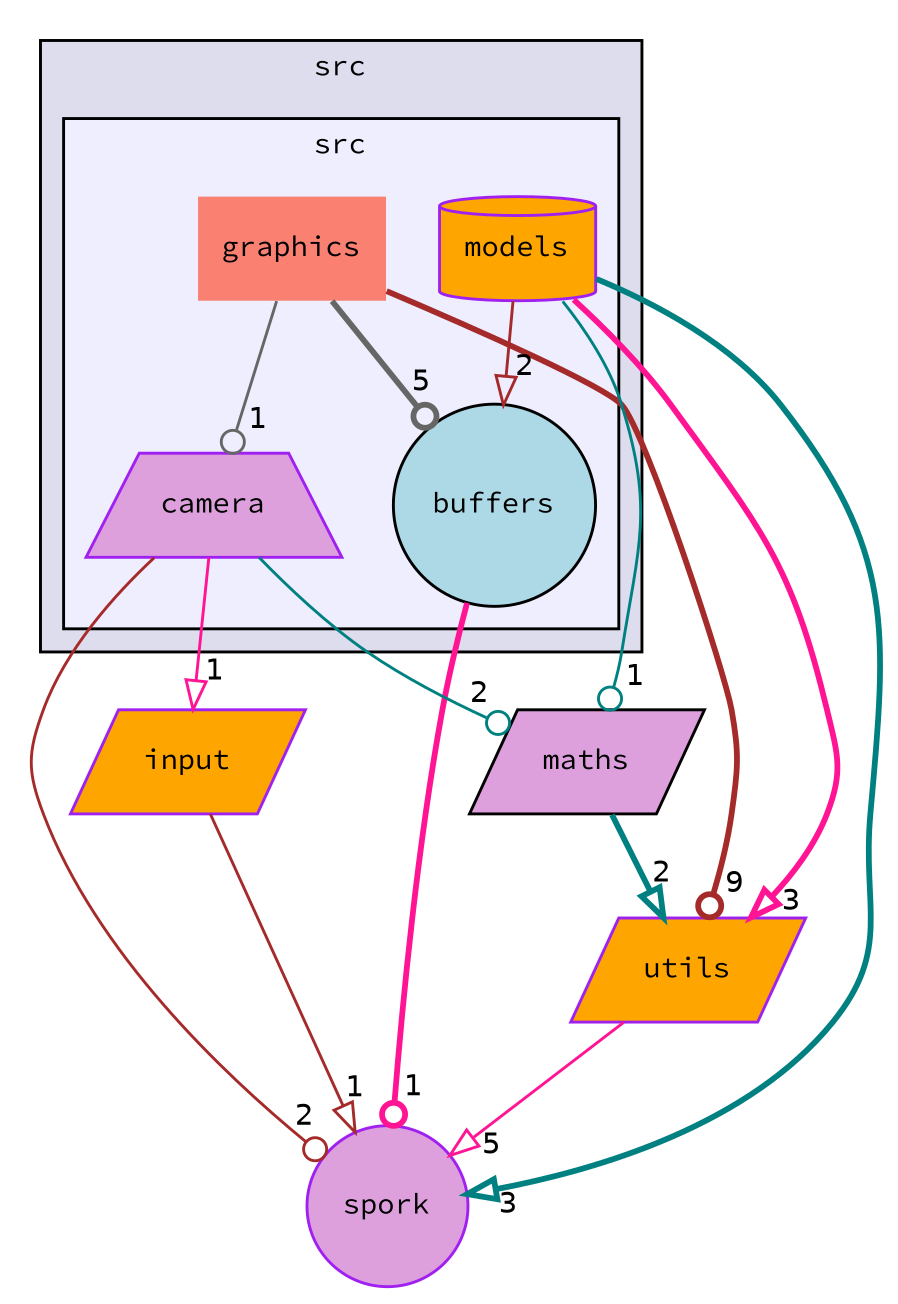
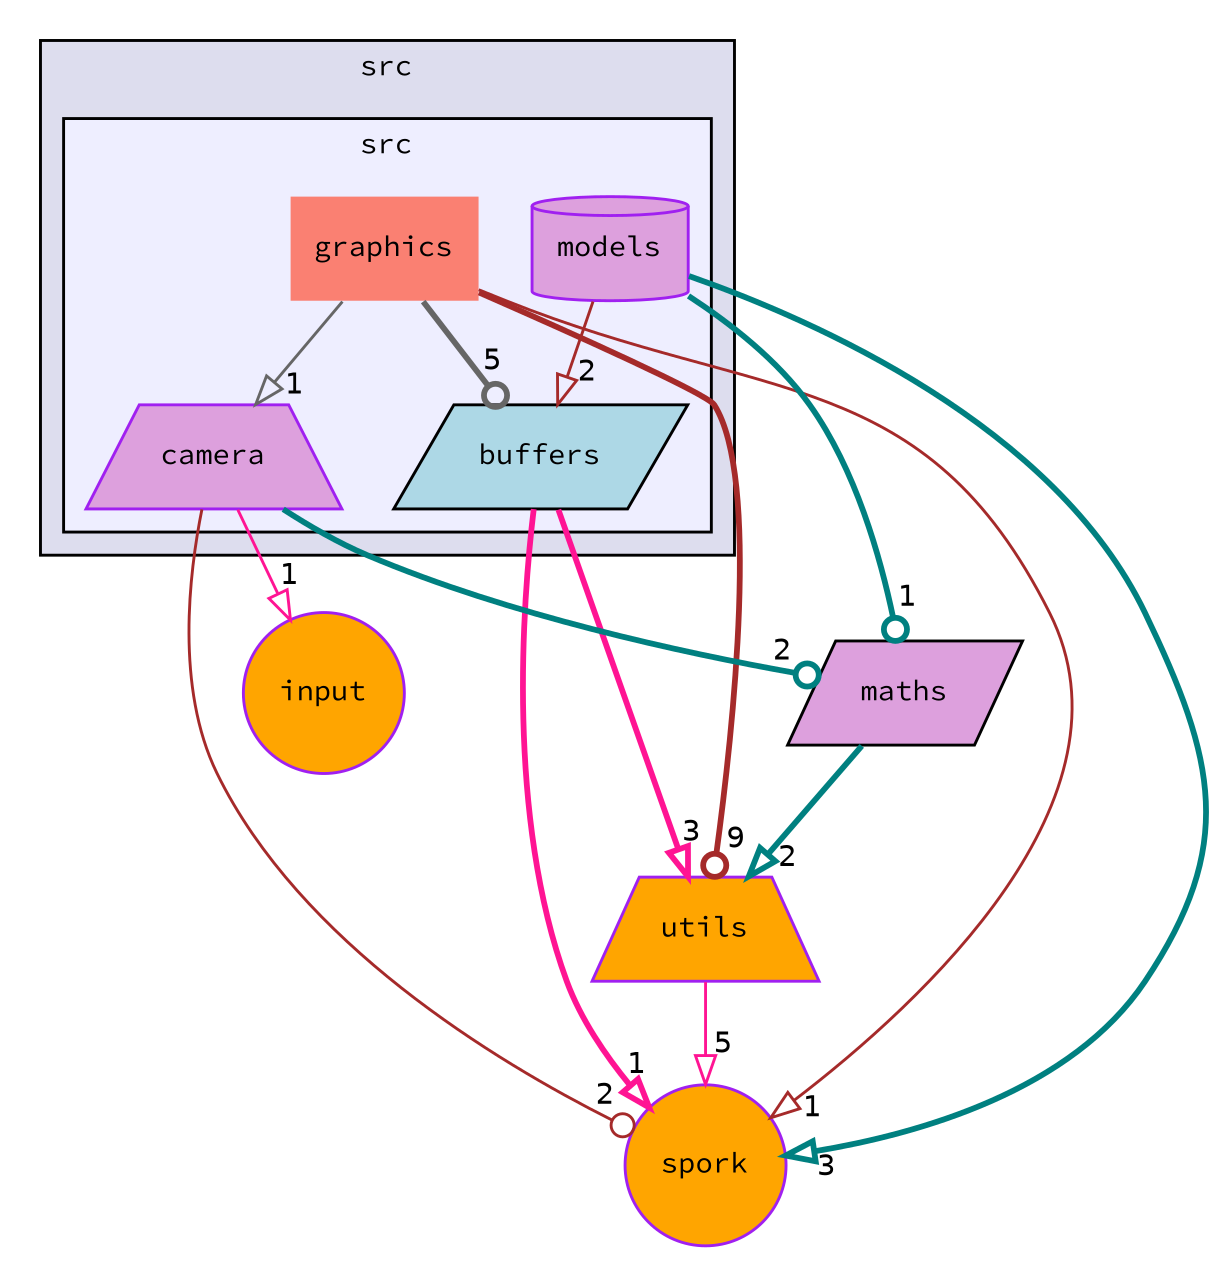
node "models": fillcolor orange -> plum
edge "graphics" -> "camera": arrowhead odot -> onormal
edge "models" -> "maths": style solid -> bold
node "buffers": shape circle -> parallelogram
edge "models" -> "utils": now "buffers" -> "utils"
edge "camera" -> "maths": style solid -> bold
node "input": shape parallelogram -> circle
edge "buffers" -> "spork": arrowhead odot -> onormal
edge "input" -> "spork": now "graphics" -> "spork"
node "utils": shape parallelogram -> trapezium
node "spork": fillcolor plum -> orange
